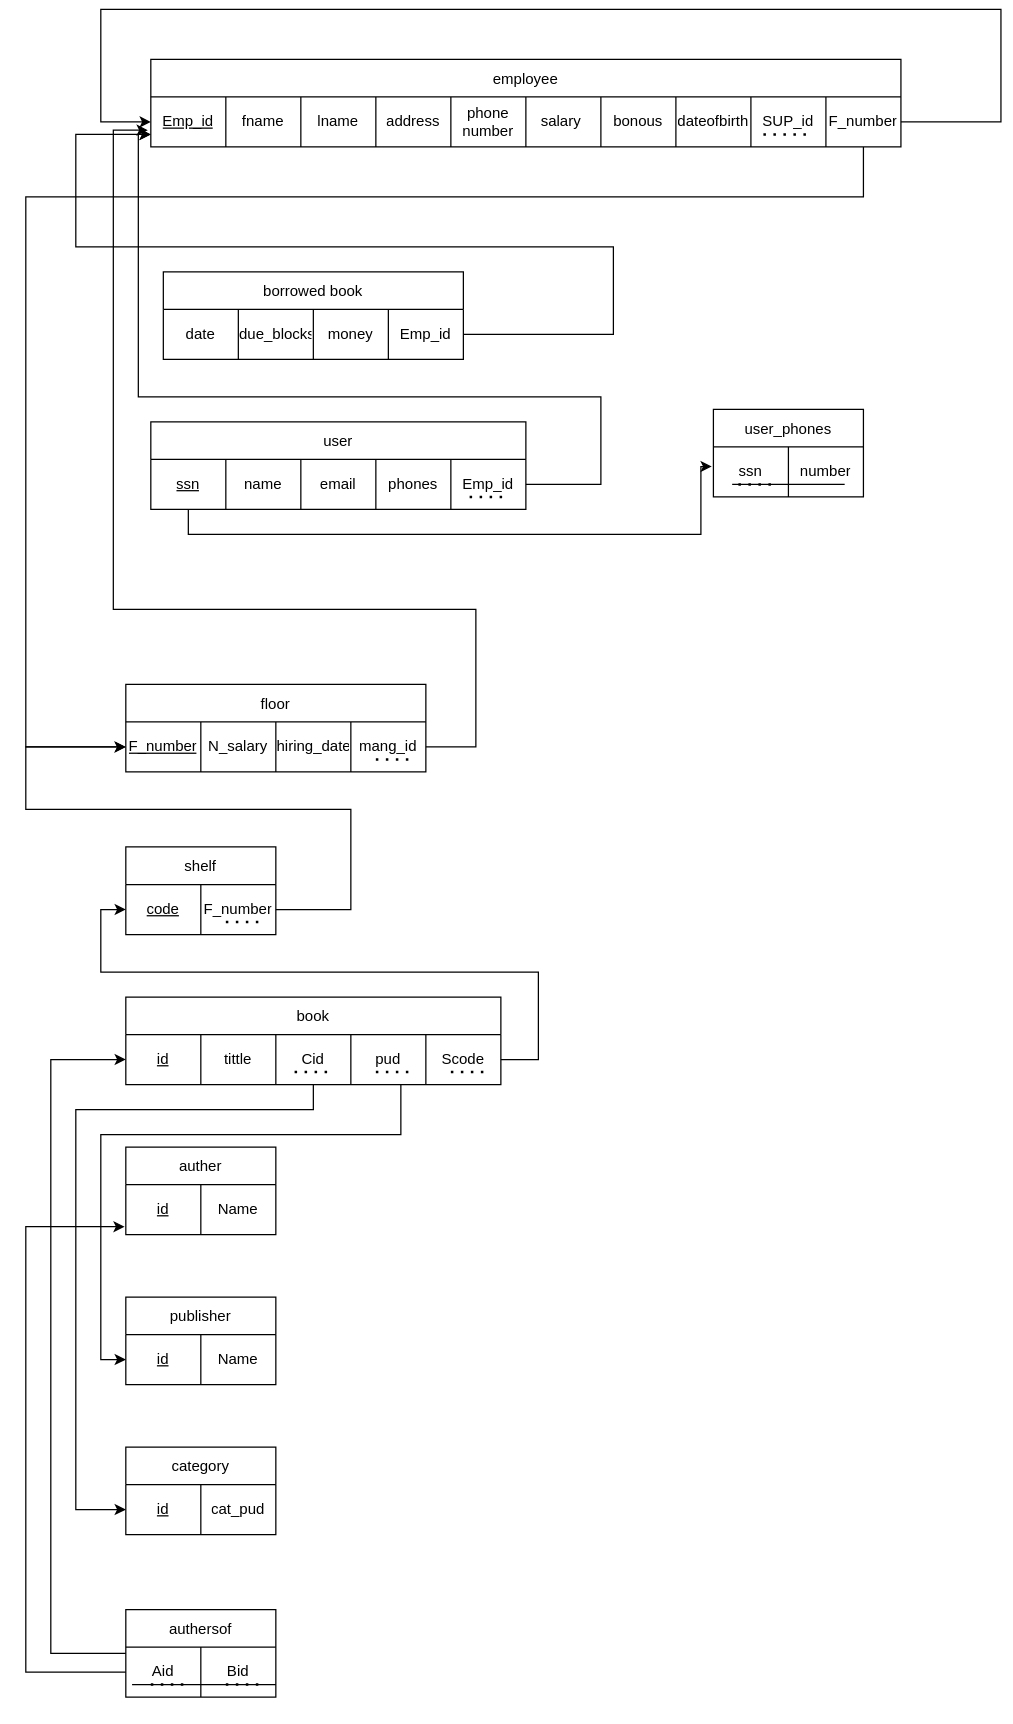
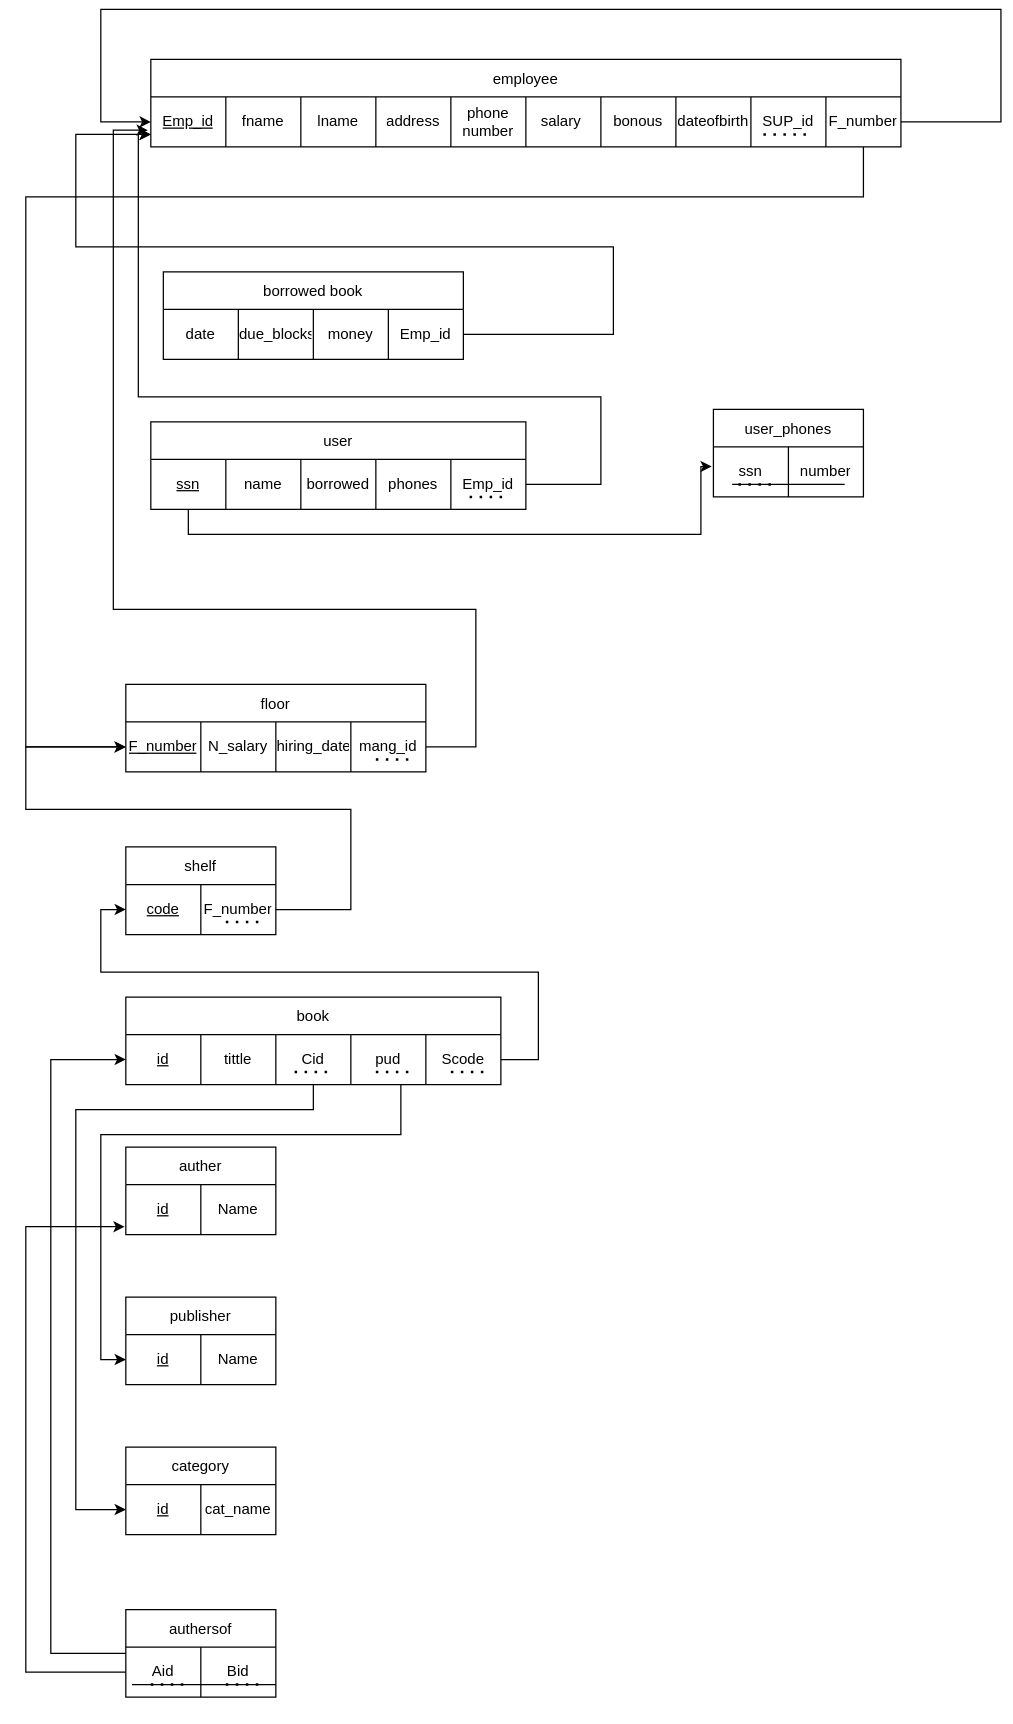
node "email": label "email" -> "borrowed"
node "cat_pud": label "cat_pud" -> "cat_name"
